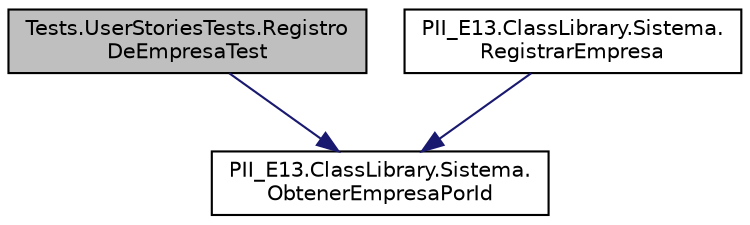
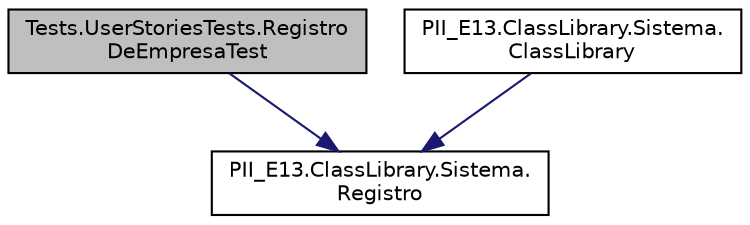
node "PII_E13.ClassLibrary.Sistema. RegistrarEmpresa": label "PII_E13.ClassLibrary.Sistema. RegistrarEmpresa" -> "PII_E13.ClassLibrary.Sistema. ClassLibrary"
node "PII_E13.ClassLibrary.Sistema. ObtenerEmpresaPorId": label "PII_E13.ClassLibrary.Sistema. ObtenerEmpresaPorId" -> "PII_E13.ClassLibrary.Sistema. Registro"
